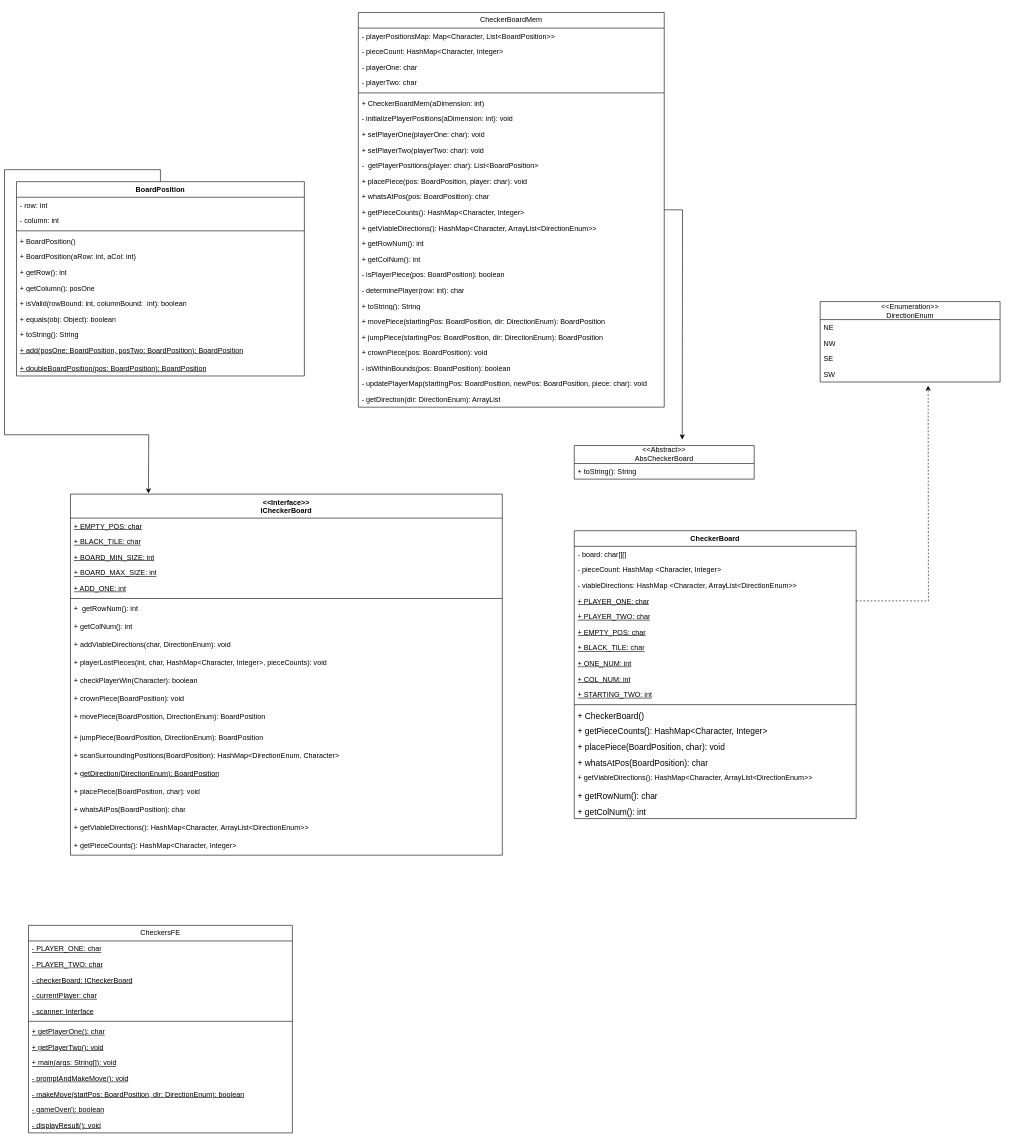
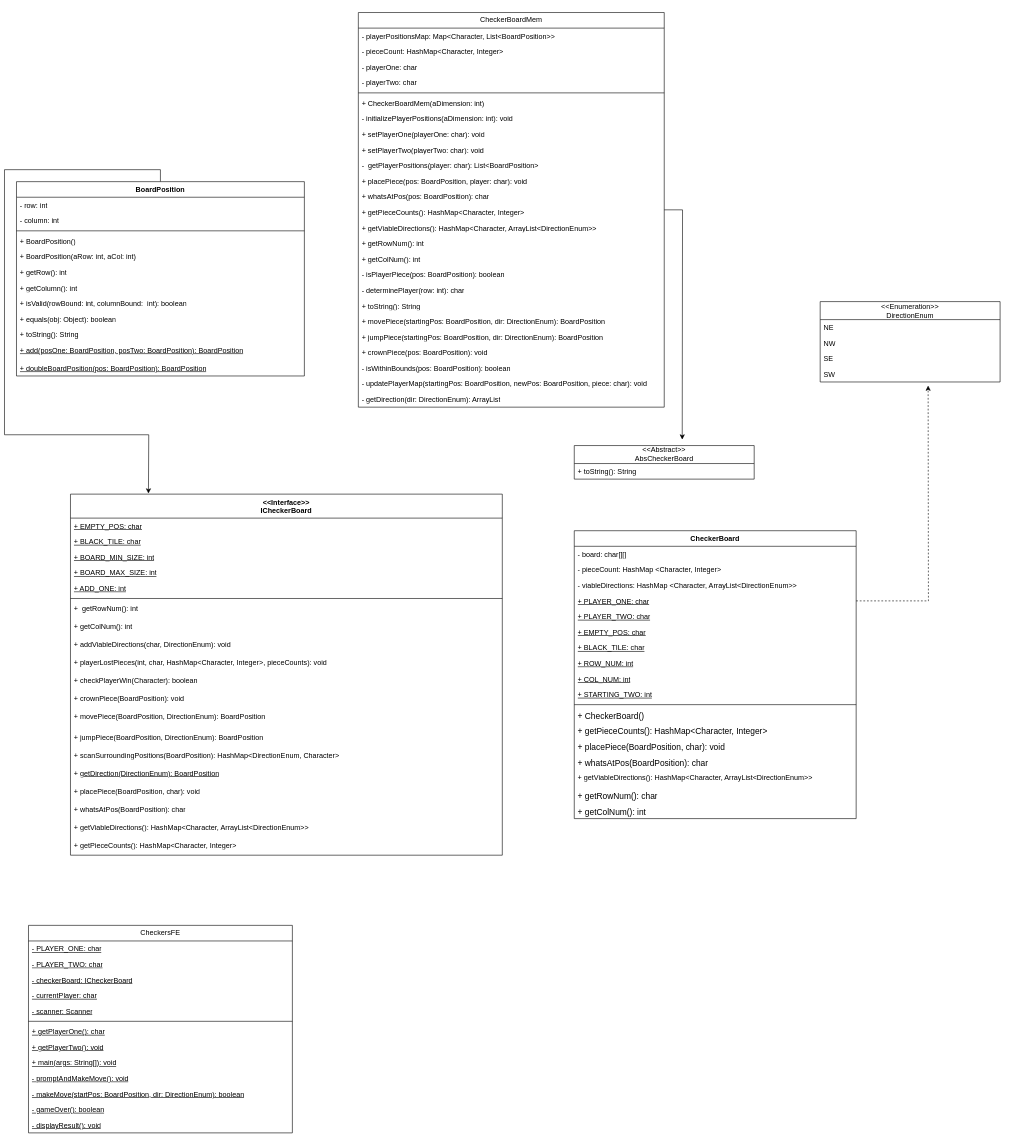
node "+ getColumn(): posOne": label "+ getColumn(): posOne" -> "+ getColumn(): int"
node "+ ONE_NUM: int": label "+ ONE_NUM: int" -> "+ ROW_NUM: int"
node "- scanner: Interface": label "- scanner: Interface" -> "- scanner: Scanner"
